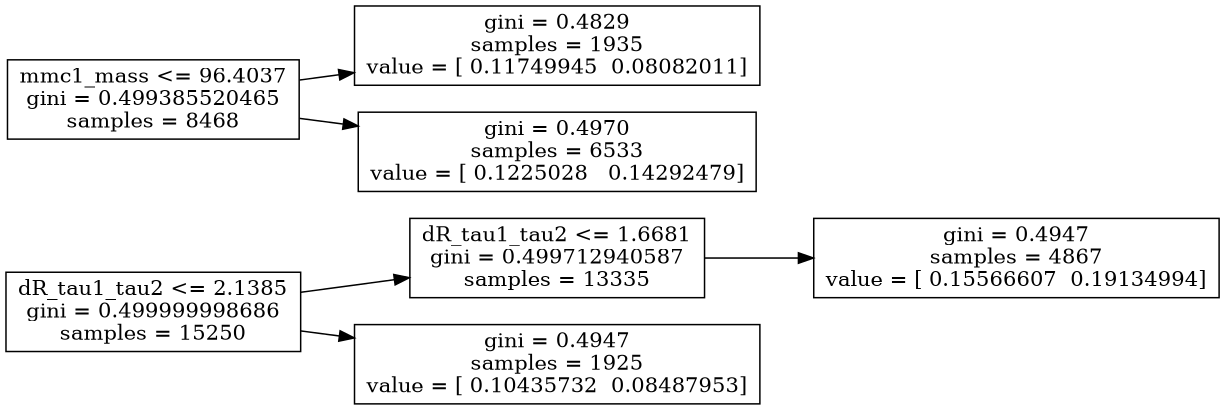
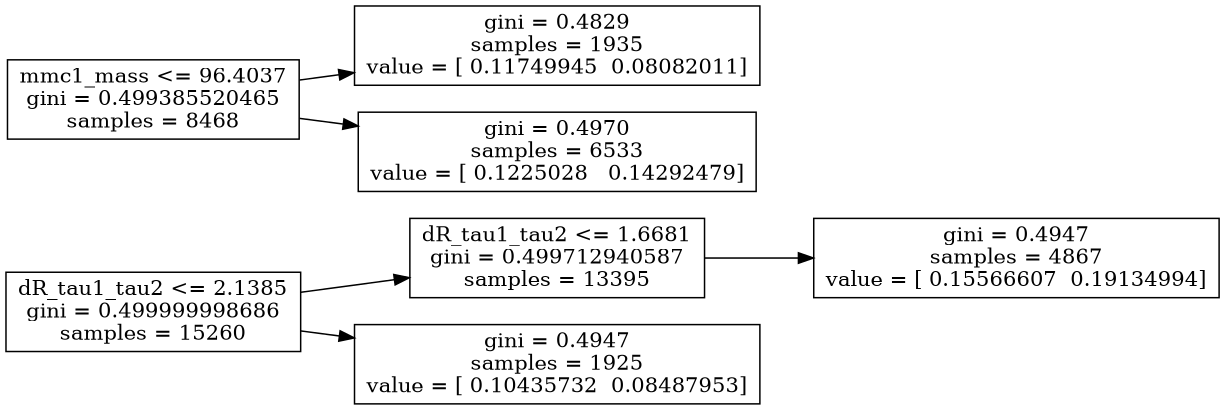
node "dR_tau1_tau2 <= 1.6681 gini = 0.499712940587 samples = 13335": label "dR_tau1_tau2 <= 1.6681 gini = 0.499712940587 samples = 13335" -> "dR_tau1_tau2 <= 1.6681 gini = 0.499712940587 samples = 13395"
node "dR_tau1_tau2 <= 2.1385 gini = 0.499999998686 samples = 15250": label "dR_tau1_tau2 <= 2.1385 gini = 0.499999998686 samples = 15250" -> "dR_tau1_tau2 <= 2.1385 gini = 0.499999998686 samples = 15260"
